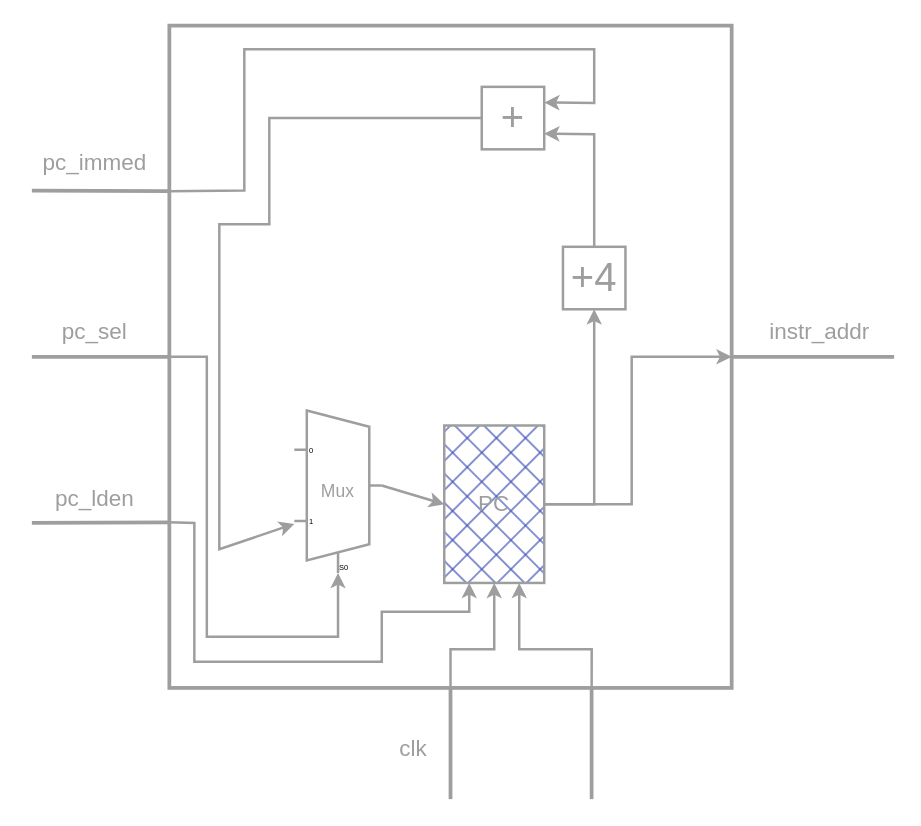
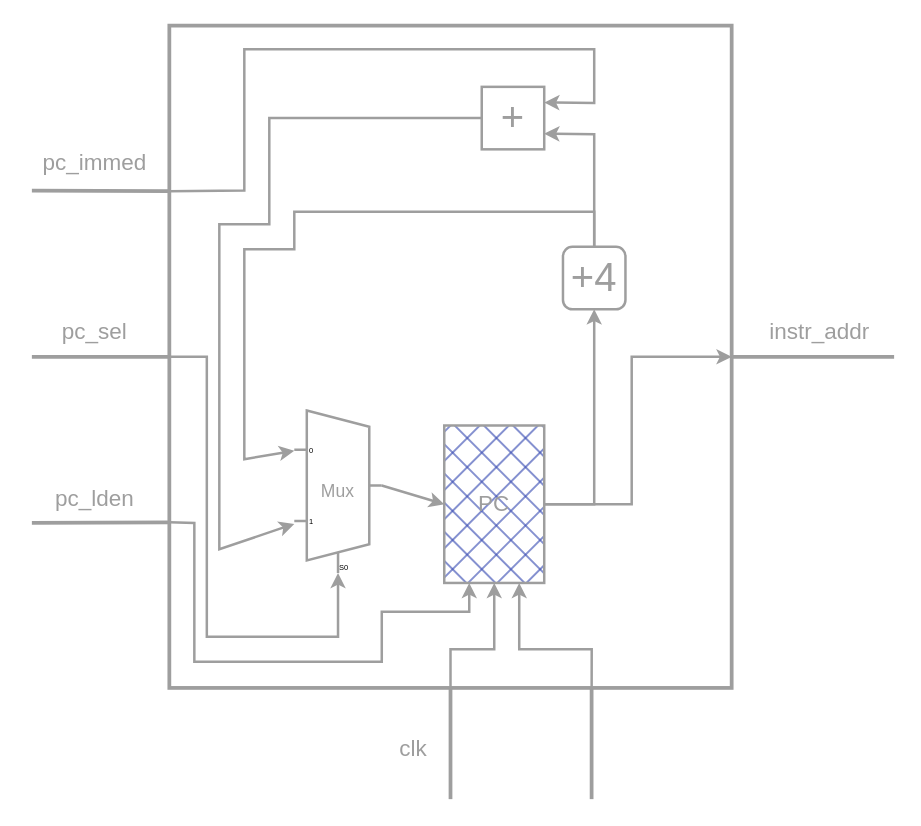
edge "+4" -> "Mux": added
node "+4": shape rectangle -> rounded rectangle
